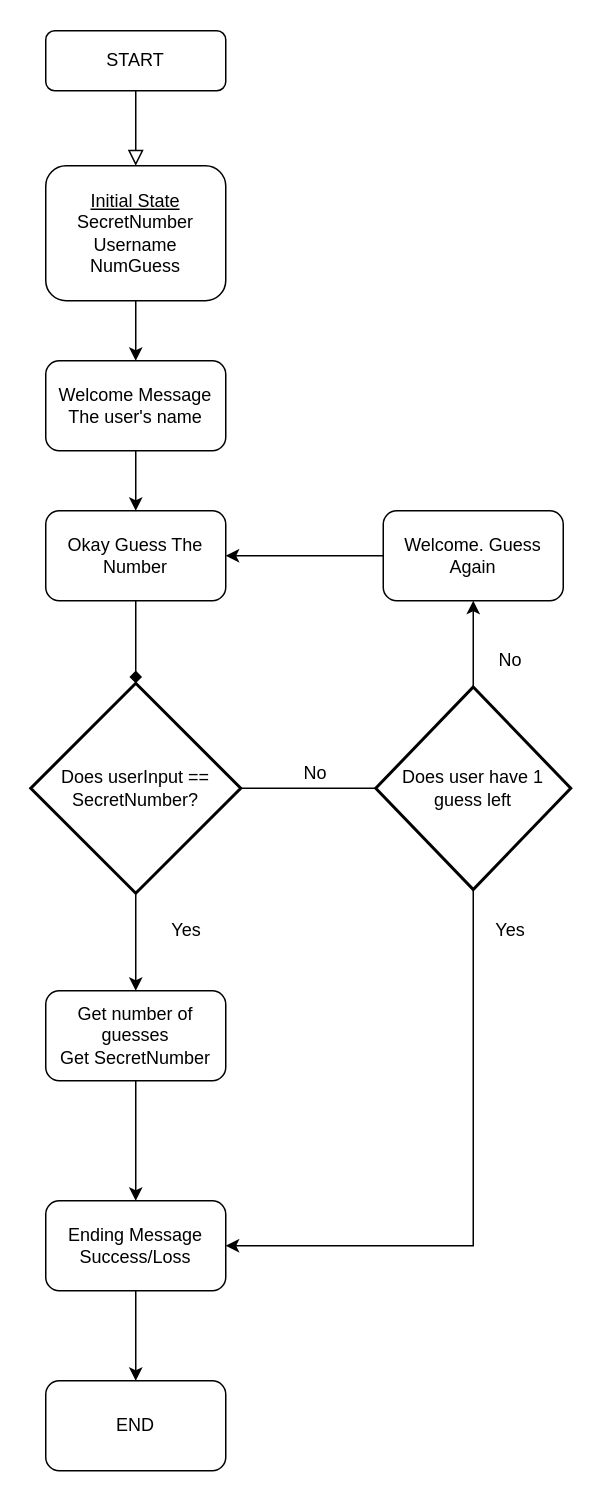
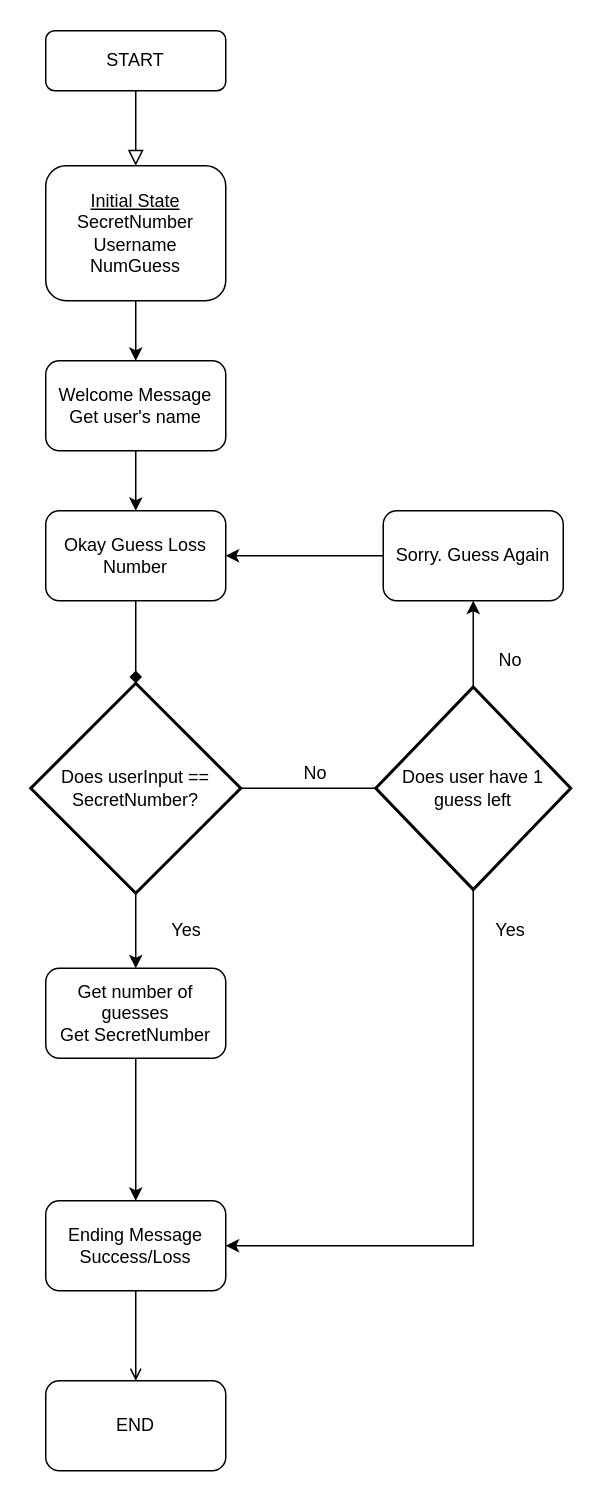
node "Welcome Message The user's name": label "Welcome Message The user's name" -> "Welcome Message Get user's name"
node "Okay Guess The Number": label "Okay Guess The Number" -> "Okay Guess Loss Number"
node "Welcome. Guess Again": label "Welcome. Guess Again" -> "Sorry. Guess Again"
node "Get number of guesses Get SecretNumber": moved (136, 1036) -> (136, 1013)
edge "Ending Message Success/Loss" -> "END": arrowhead classic -> open
